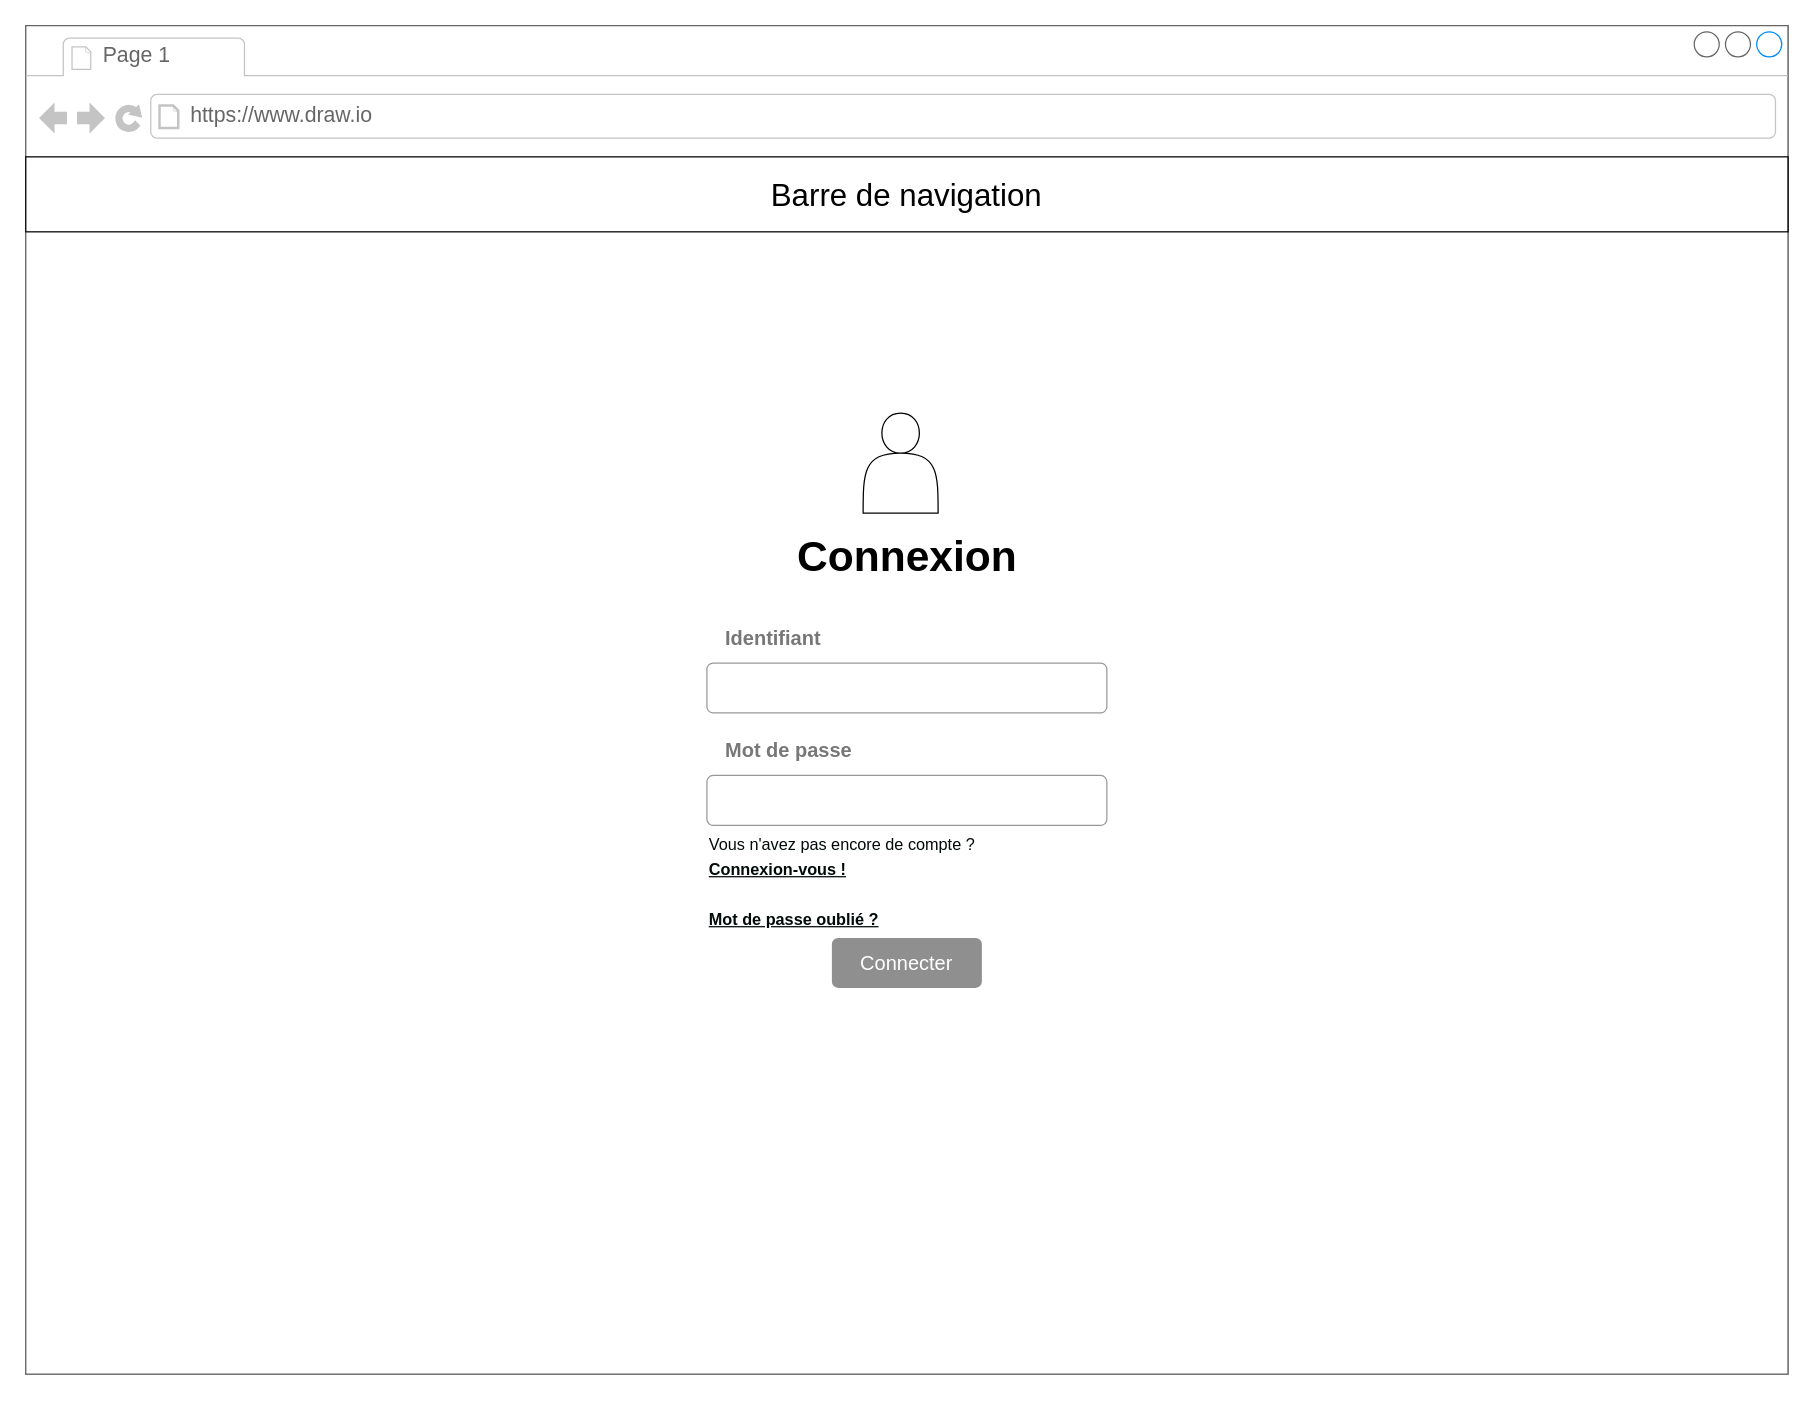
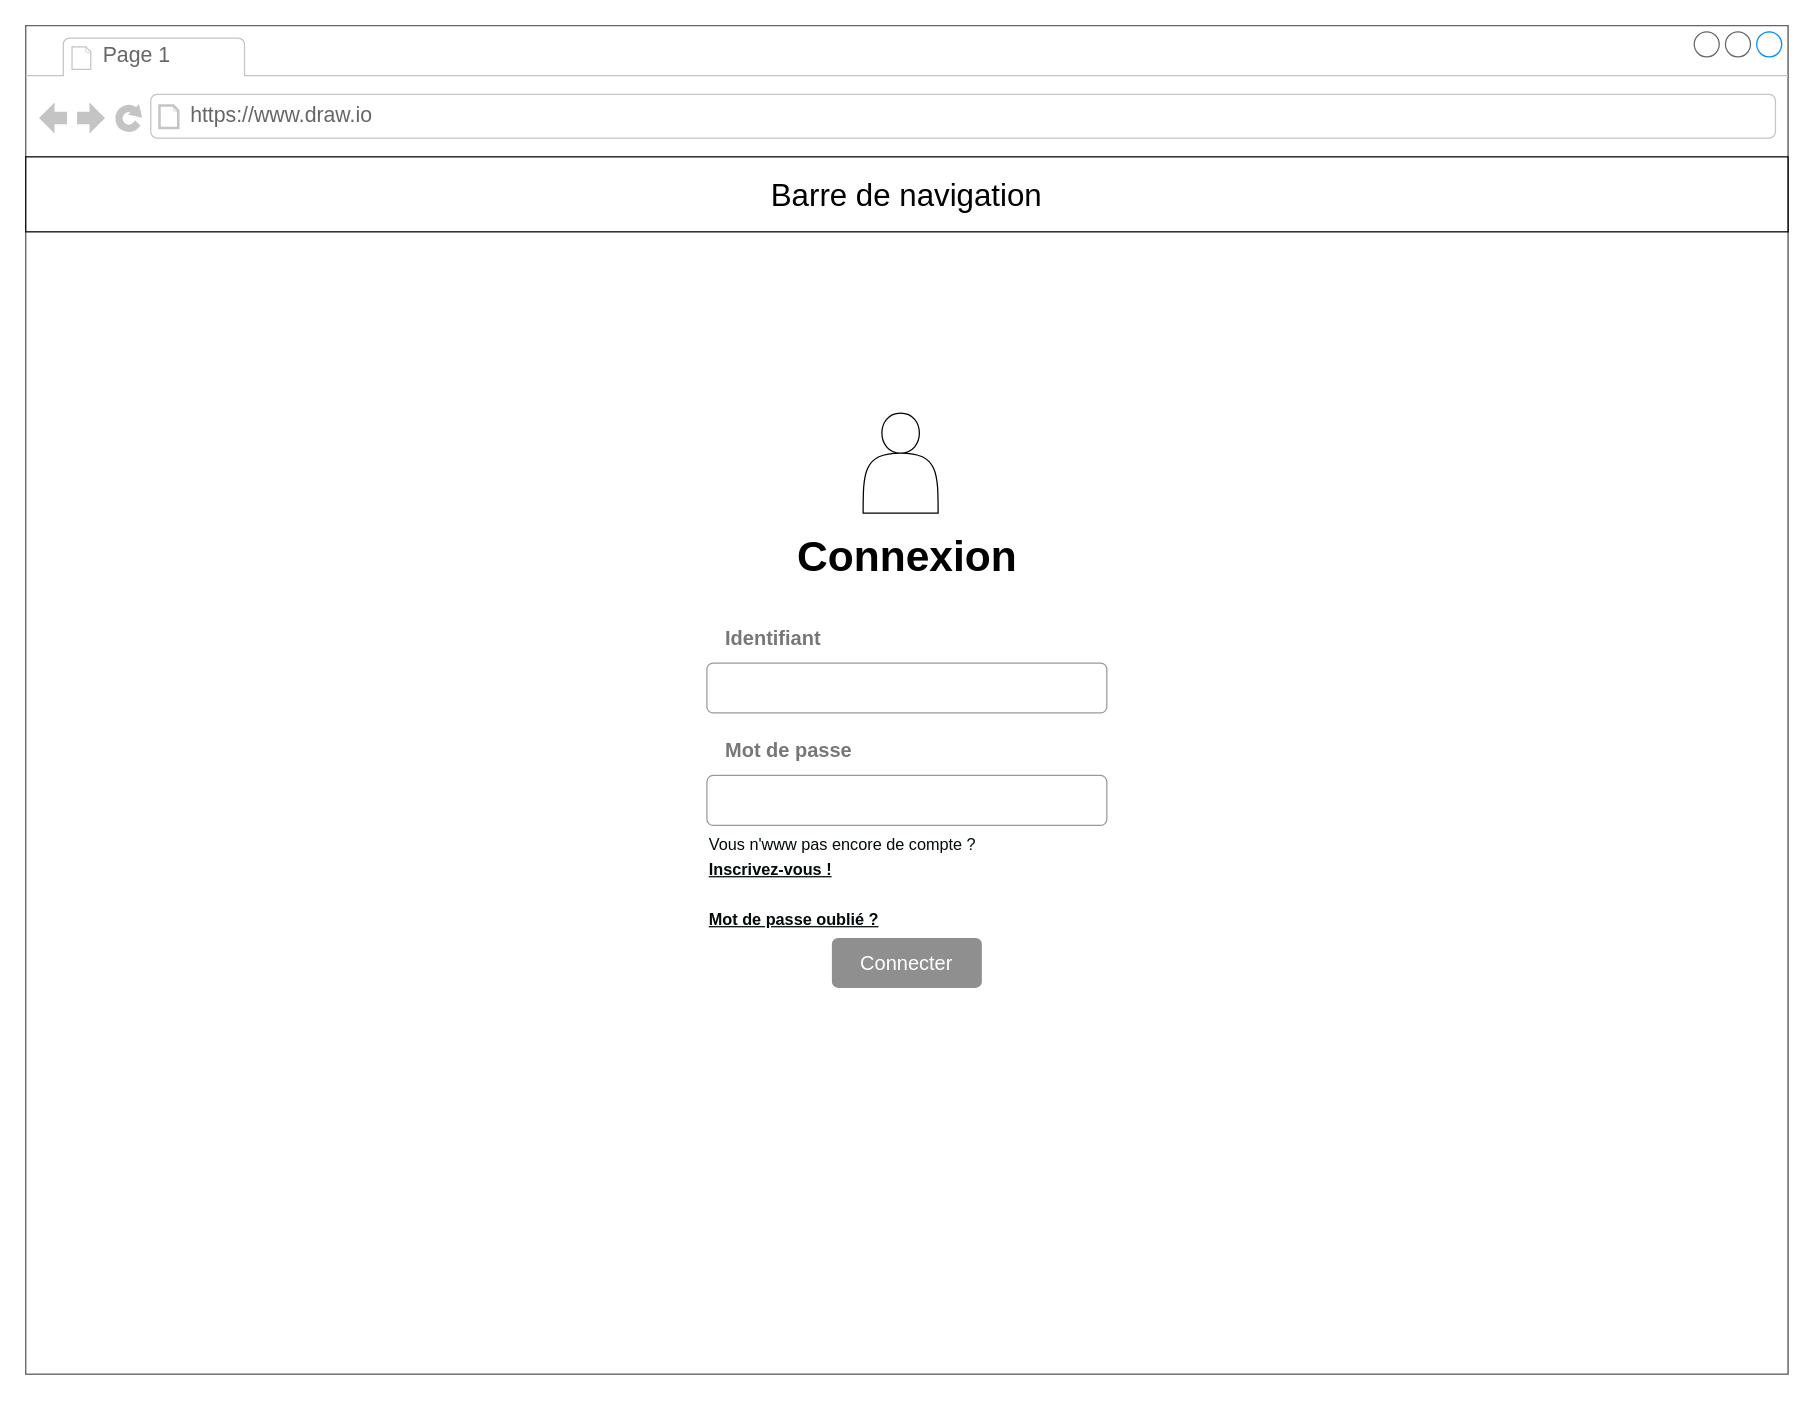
node "Vous n'avez pas encore de compte ?": label "Vous n'avez pas encore de compte ?" -> "Vous n'www pas encore de compte ?"
node "Connexion-vous !": label "Connexion-vous !" -> "Inscrivez-vous !"
